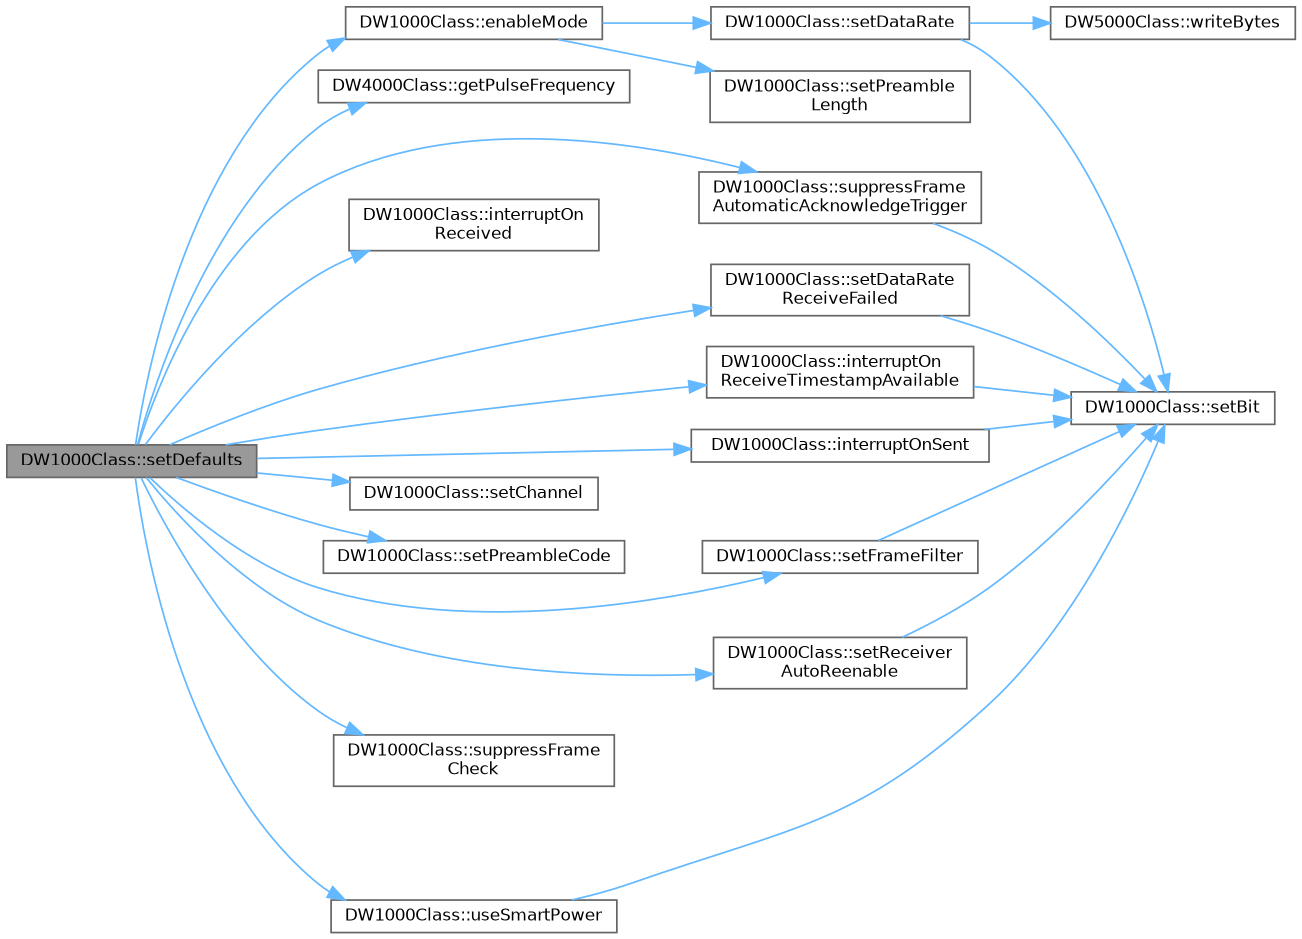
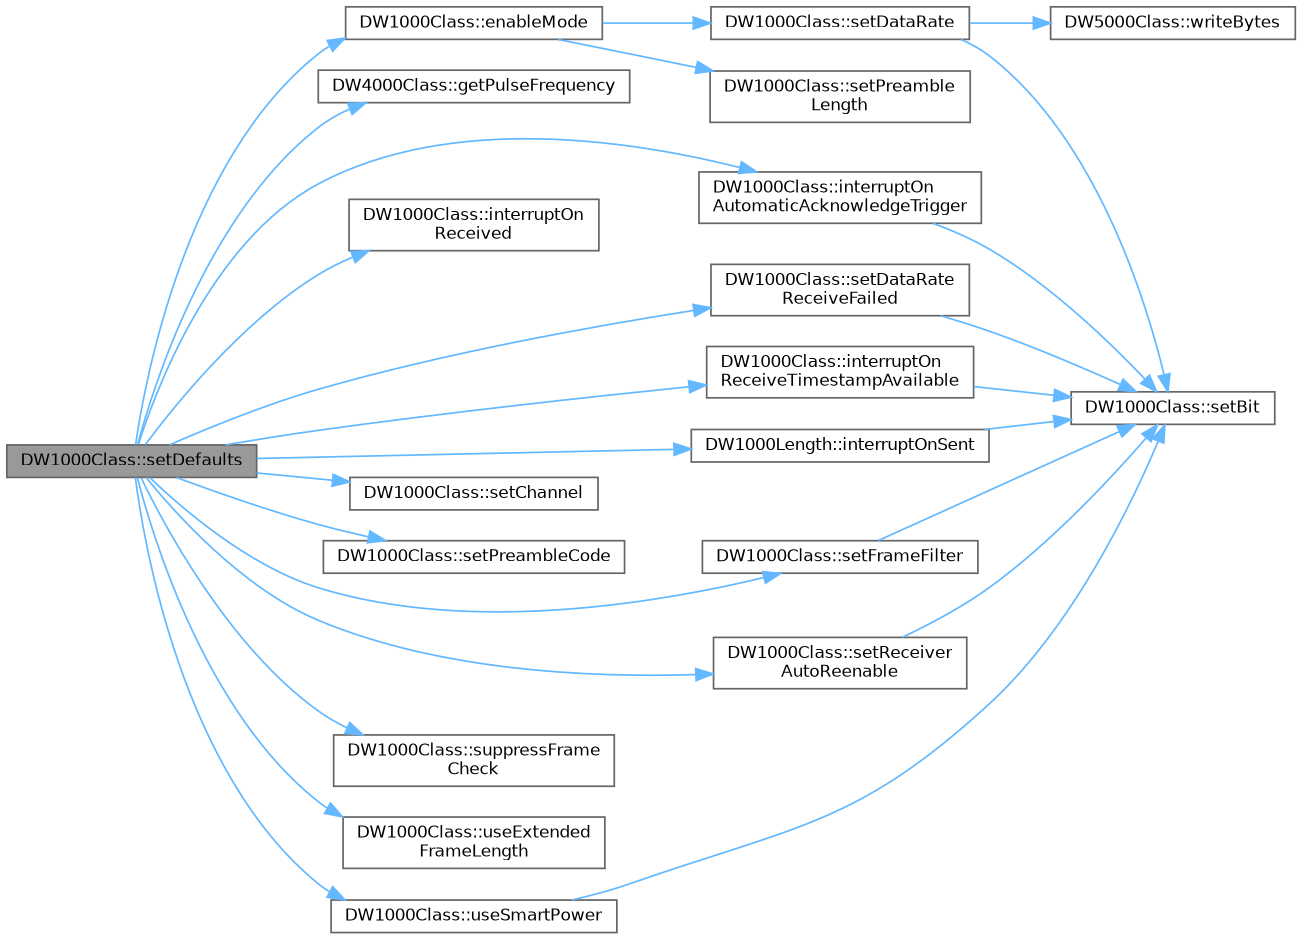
node "DW1000Class::suppressFrame AutomaticAcknowledgeTrigger": label "DW1000Class::suppressFrame AutomaticAcknowledgeTrigger" -> "DW1000Class::interruptOn AutomaticAcknowledgeTrigger"
node "DW1000Class::interruptOnSent": label "DW1000Class::interruptOnSent" -> "DW1000Length::interruptOnSent"
node "DW1000Class::useExtended FrameLength": added
